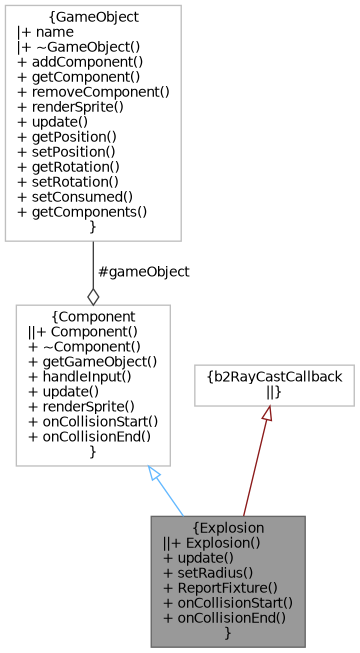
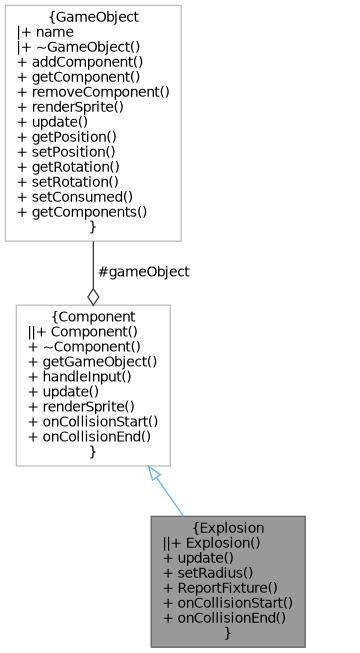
node "{b2RayCastCallback ||}": removed
